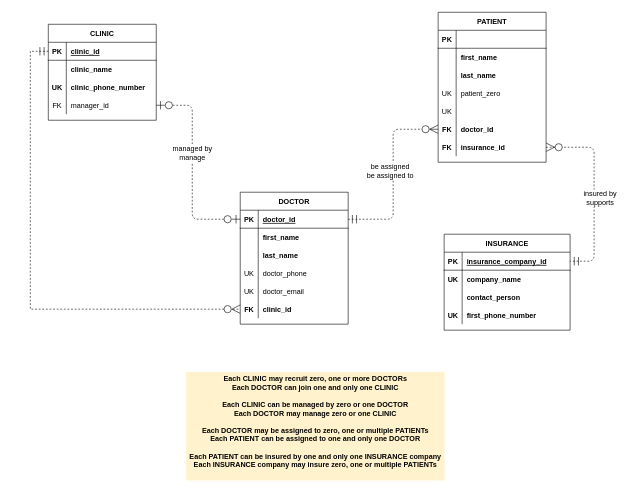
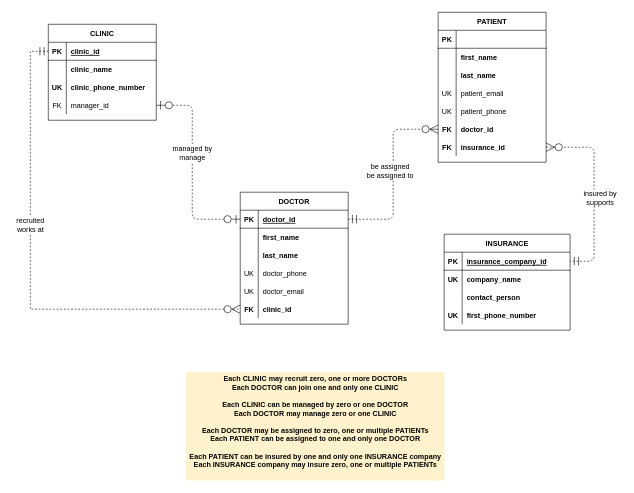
node "patient_zero": label "patient_zero" -> "patient_email"
node "patient_phone": added
node "recruited works at": added
